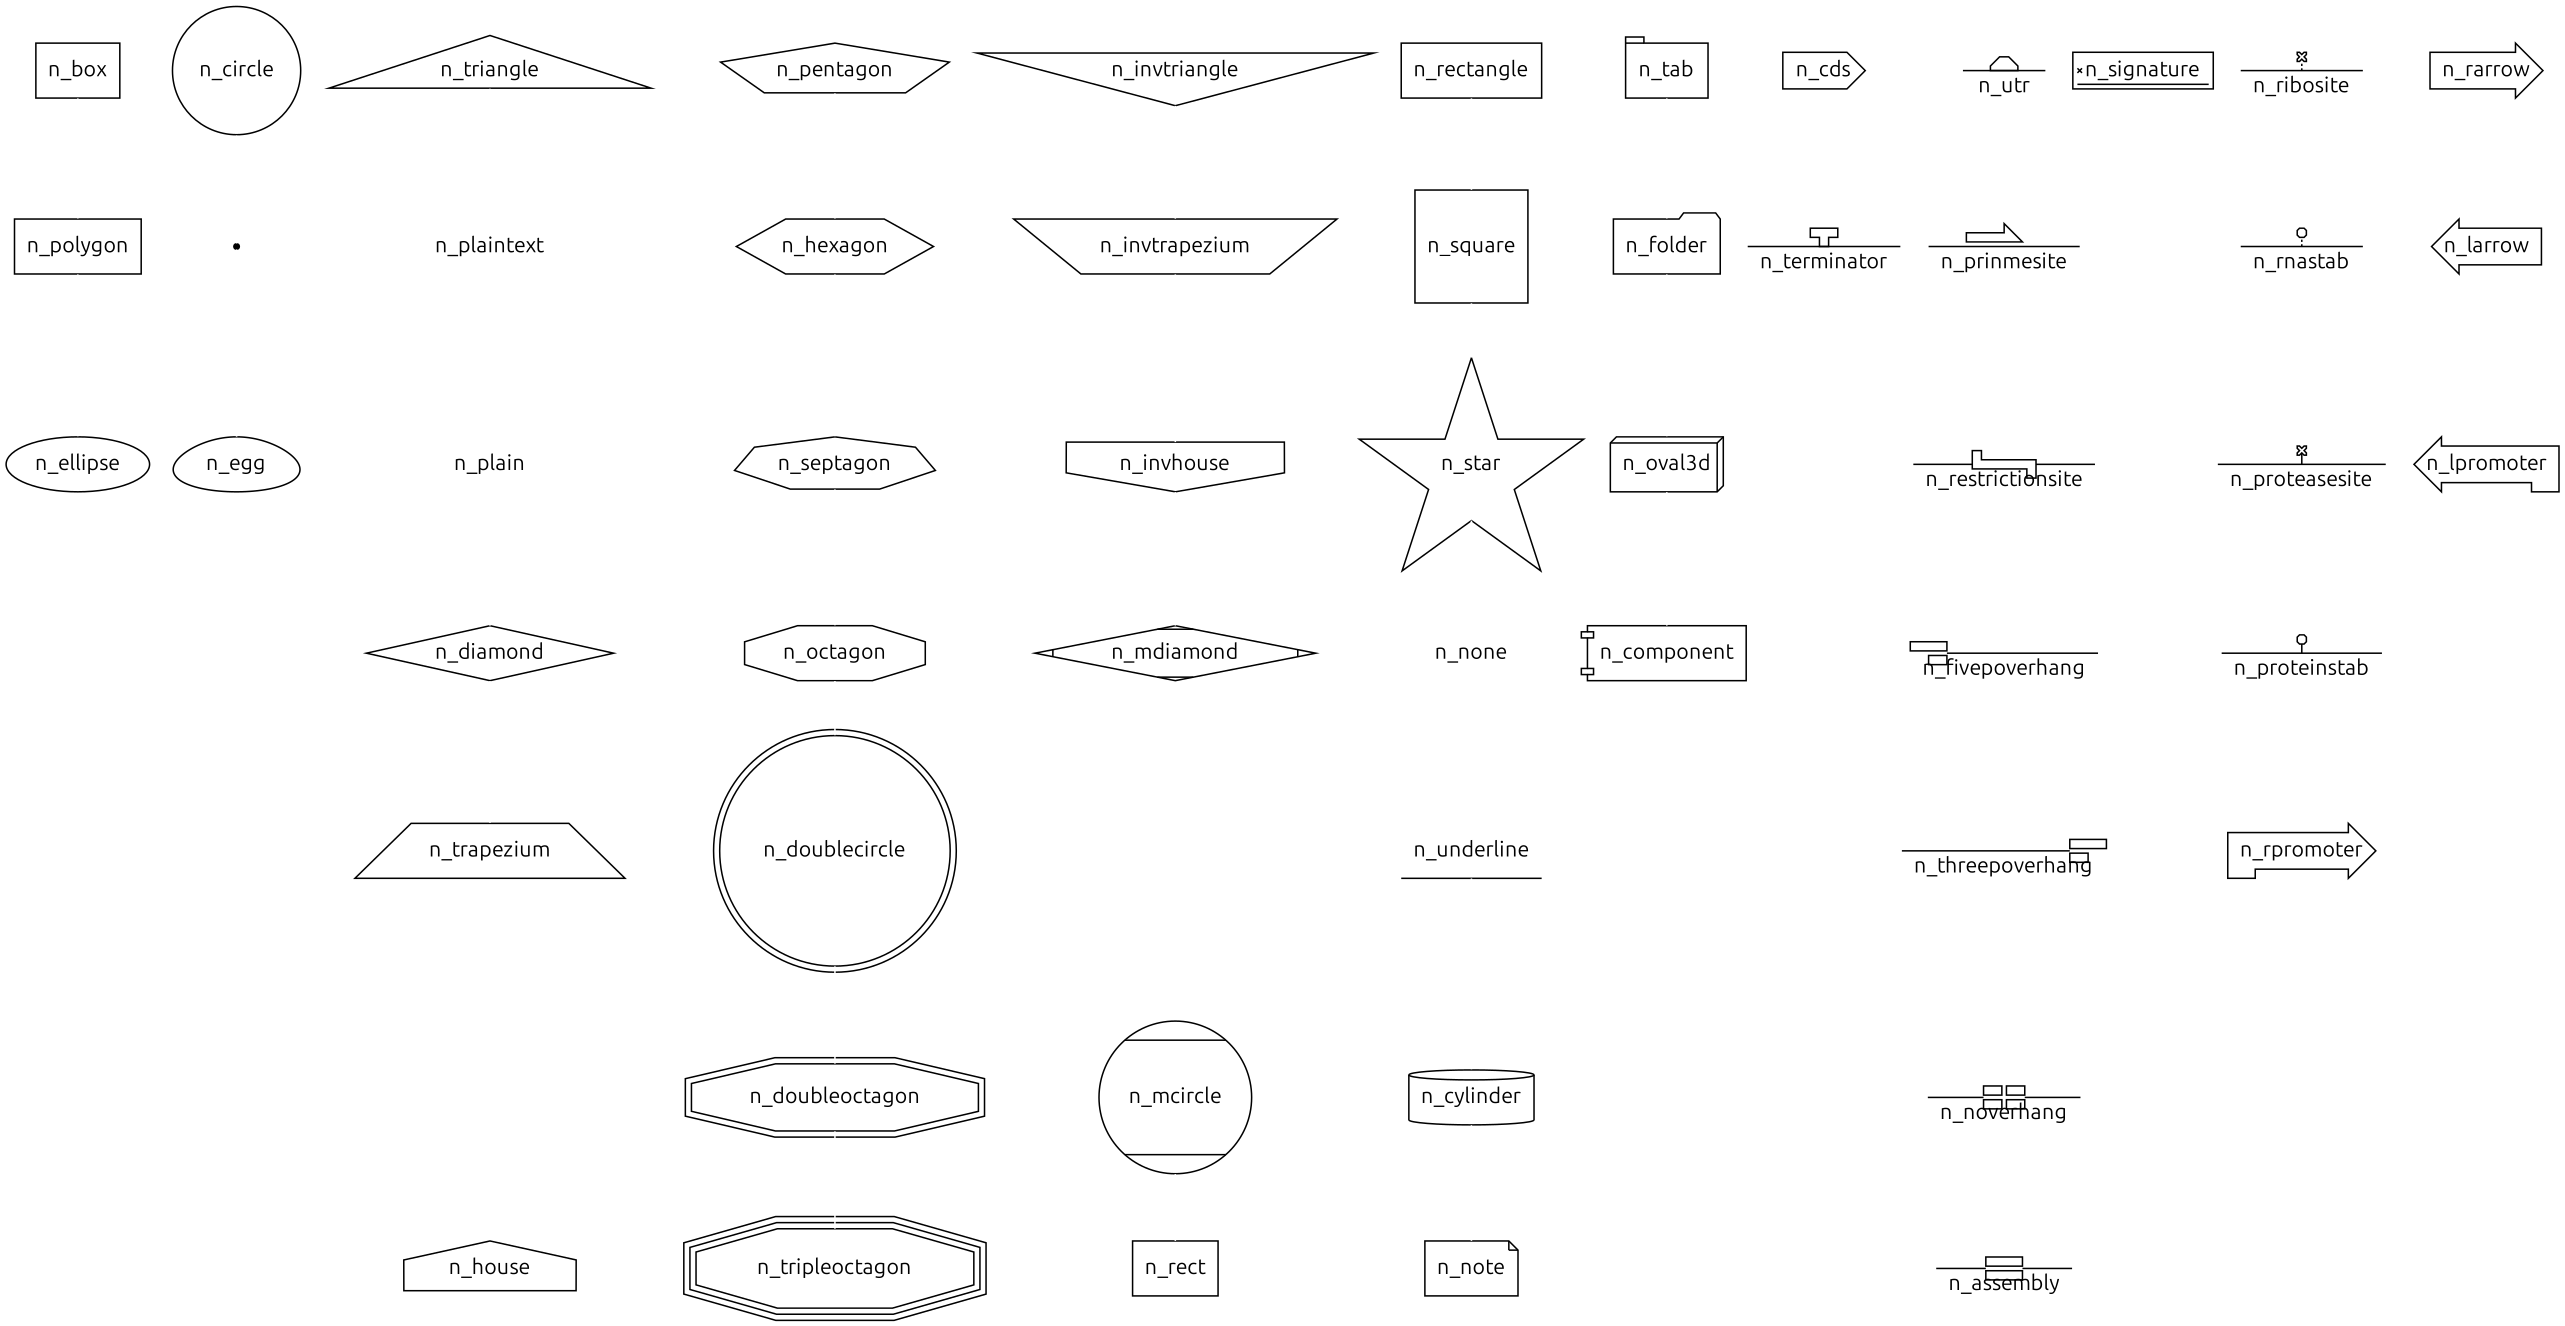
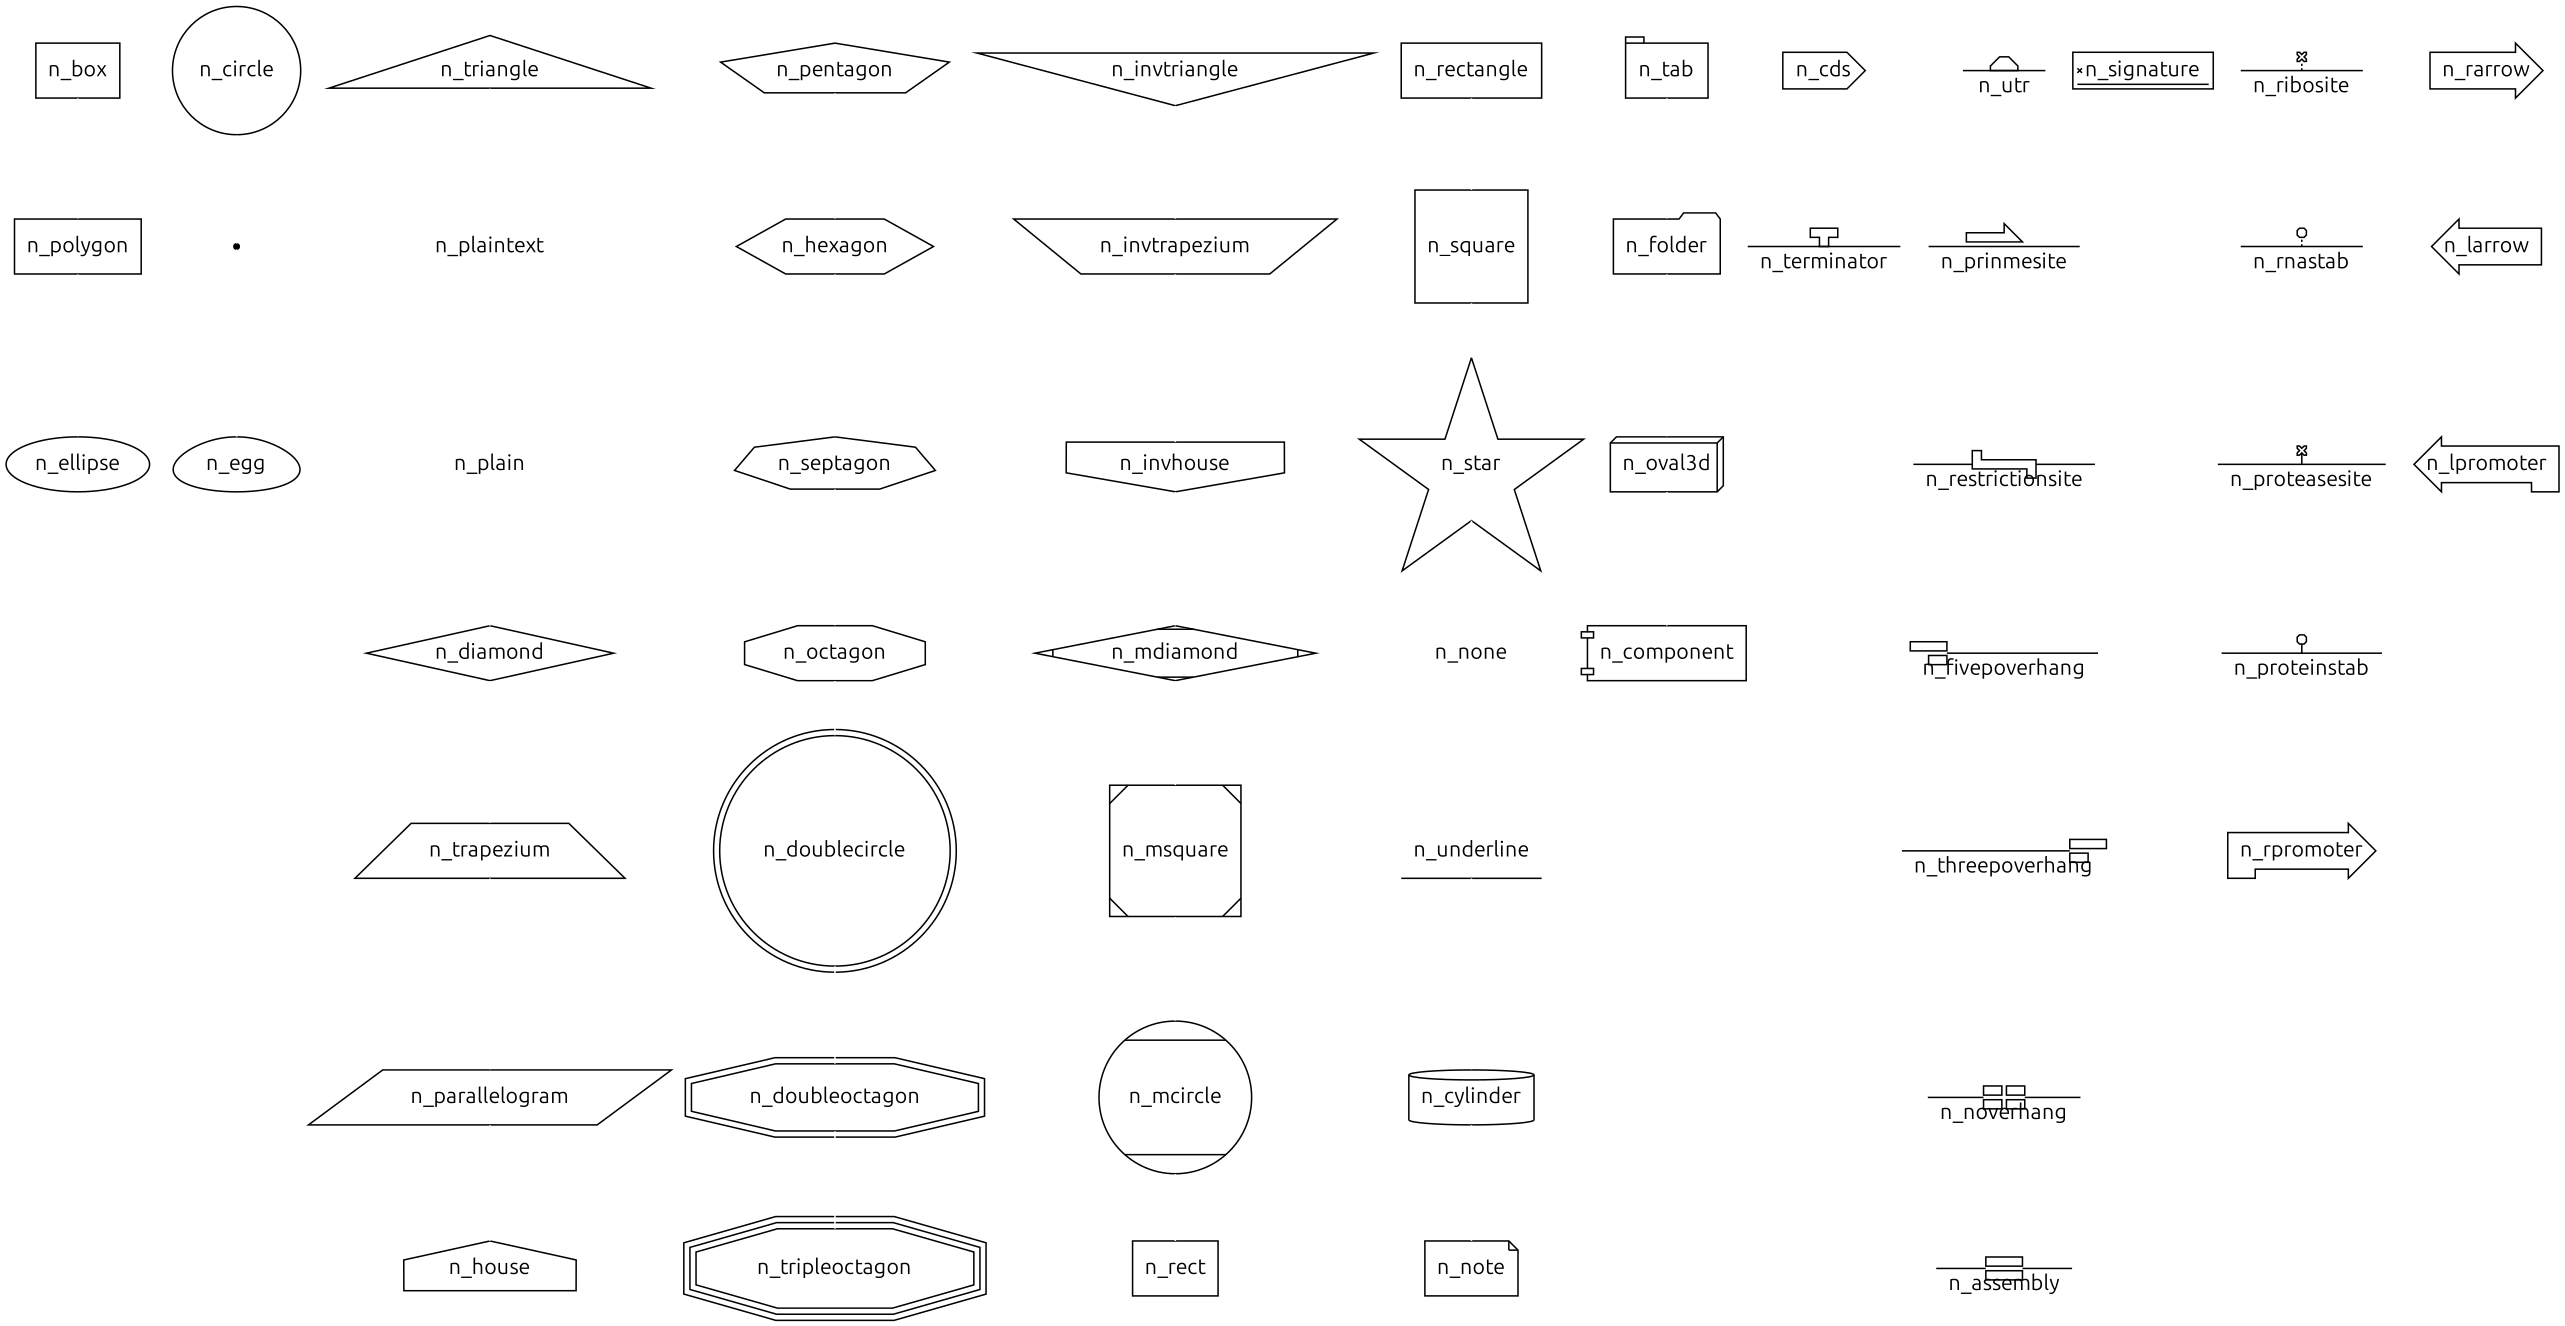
node "n_msquare": added
node "n_parallelogram": added
